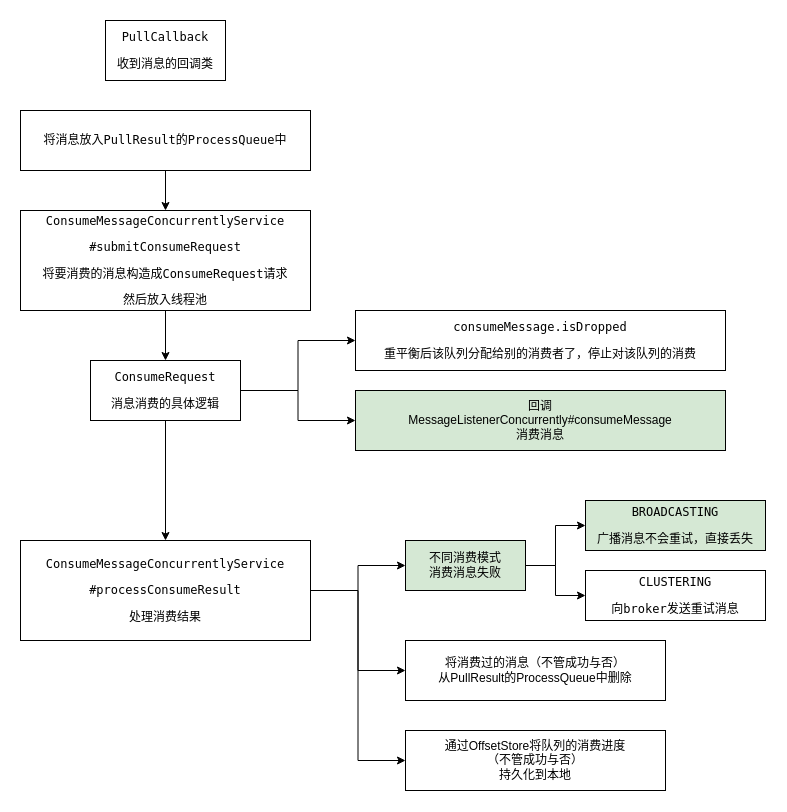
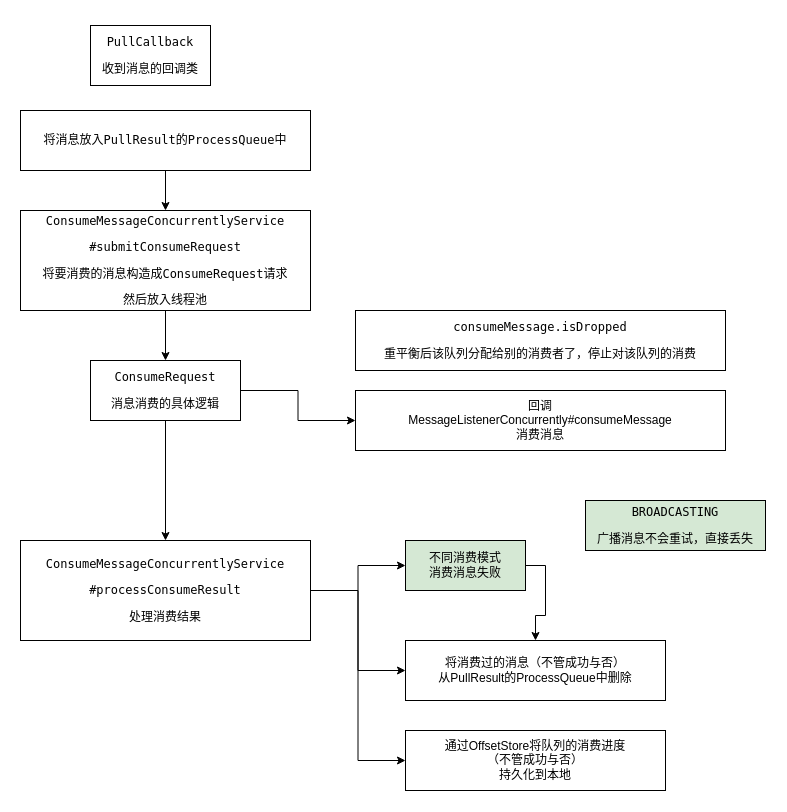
node "PullCallback收到消息的回调类": moved (166, 51) -> (151, 56)
edge "ConsumeRequest消息消费的具体逻辑" -> "consumeMessage.isDropped重平衡后该队列分配给别的消费者了，停止对该队列的消费": removed
node "回调 MessageListenerConcurrently#consumeMessage 消费消息": fillcolor #d5e8d4 -> #ffffff
edge "不同消费模式 消费消息失败" -> "BROADCASTING广播消息不会重试，直接丢失": now "不同消费模式 消费消息失败" -> "将消费过的消息（不管成功与否） 从PullResult的ProcessQueue中删除"
edge "不同消费模式 消费消息失败" -> "CLUSTERING向broker发送重试消息": removed
node "CLUSTERING向broker发送重试消息": removed
